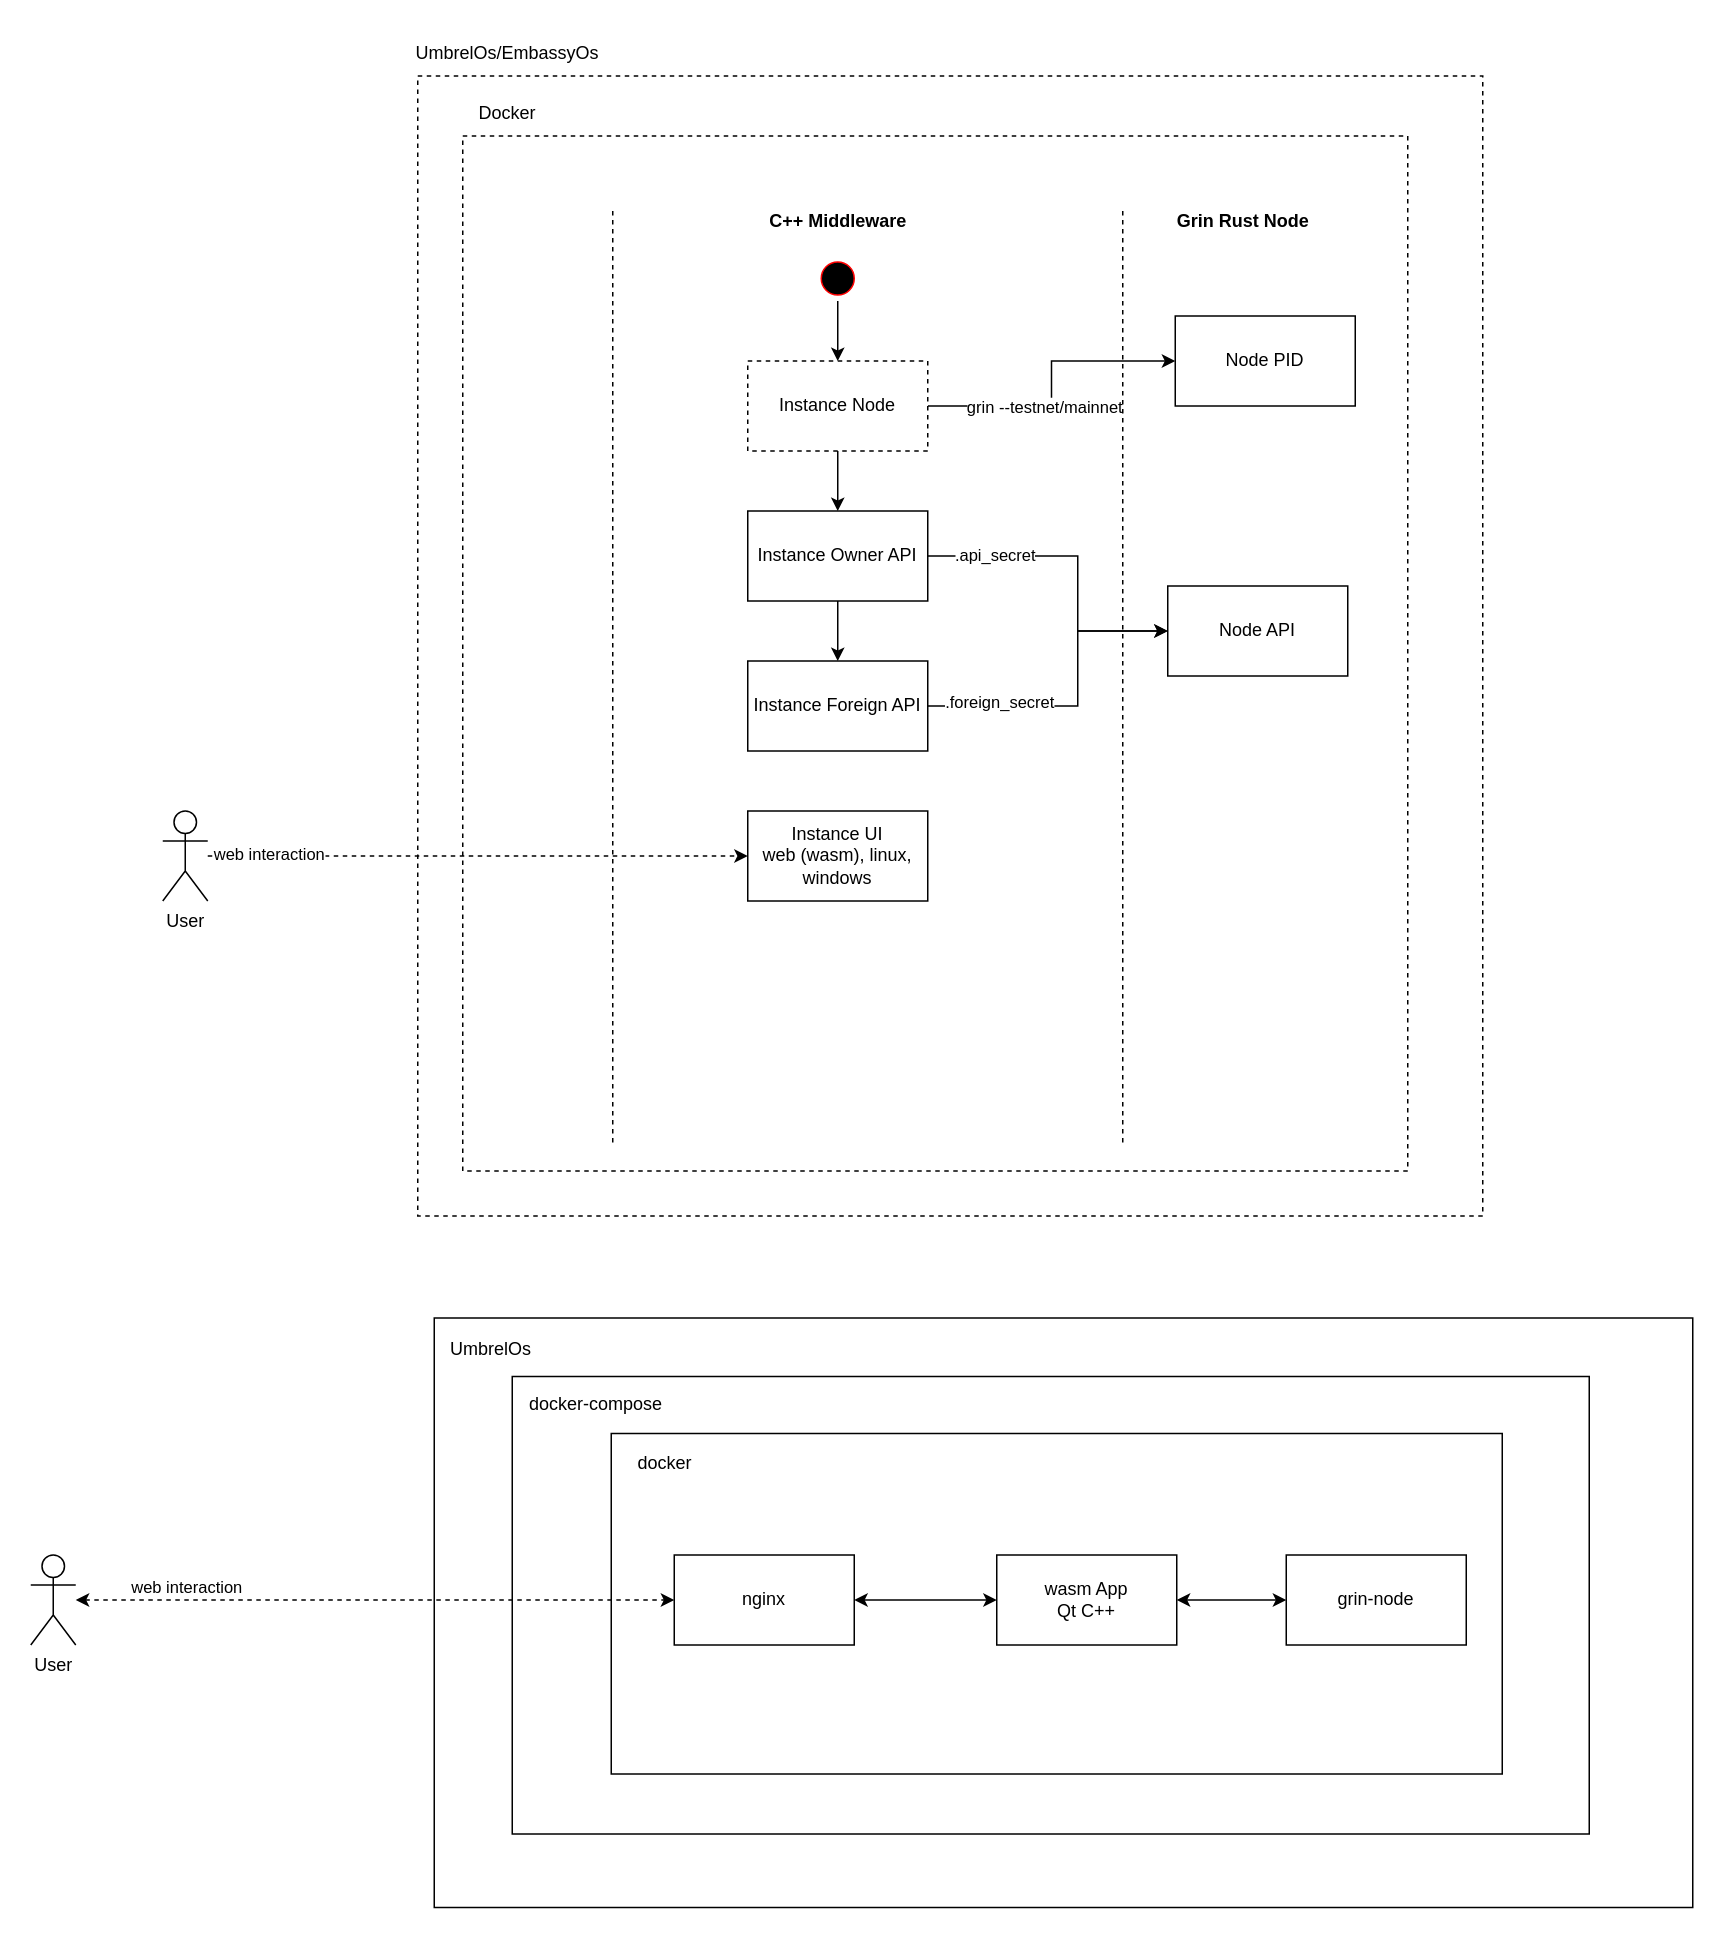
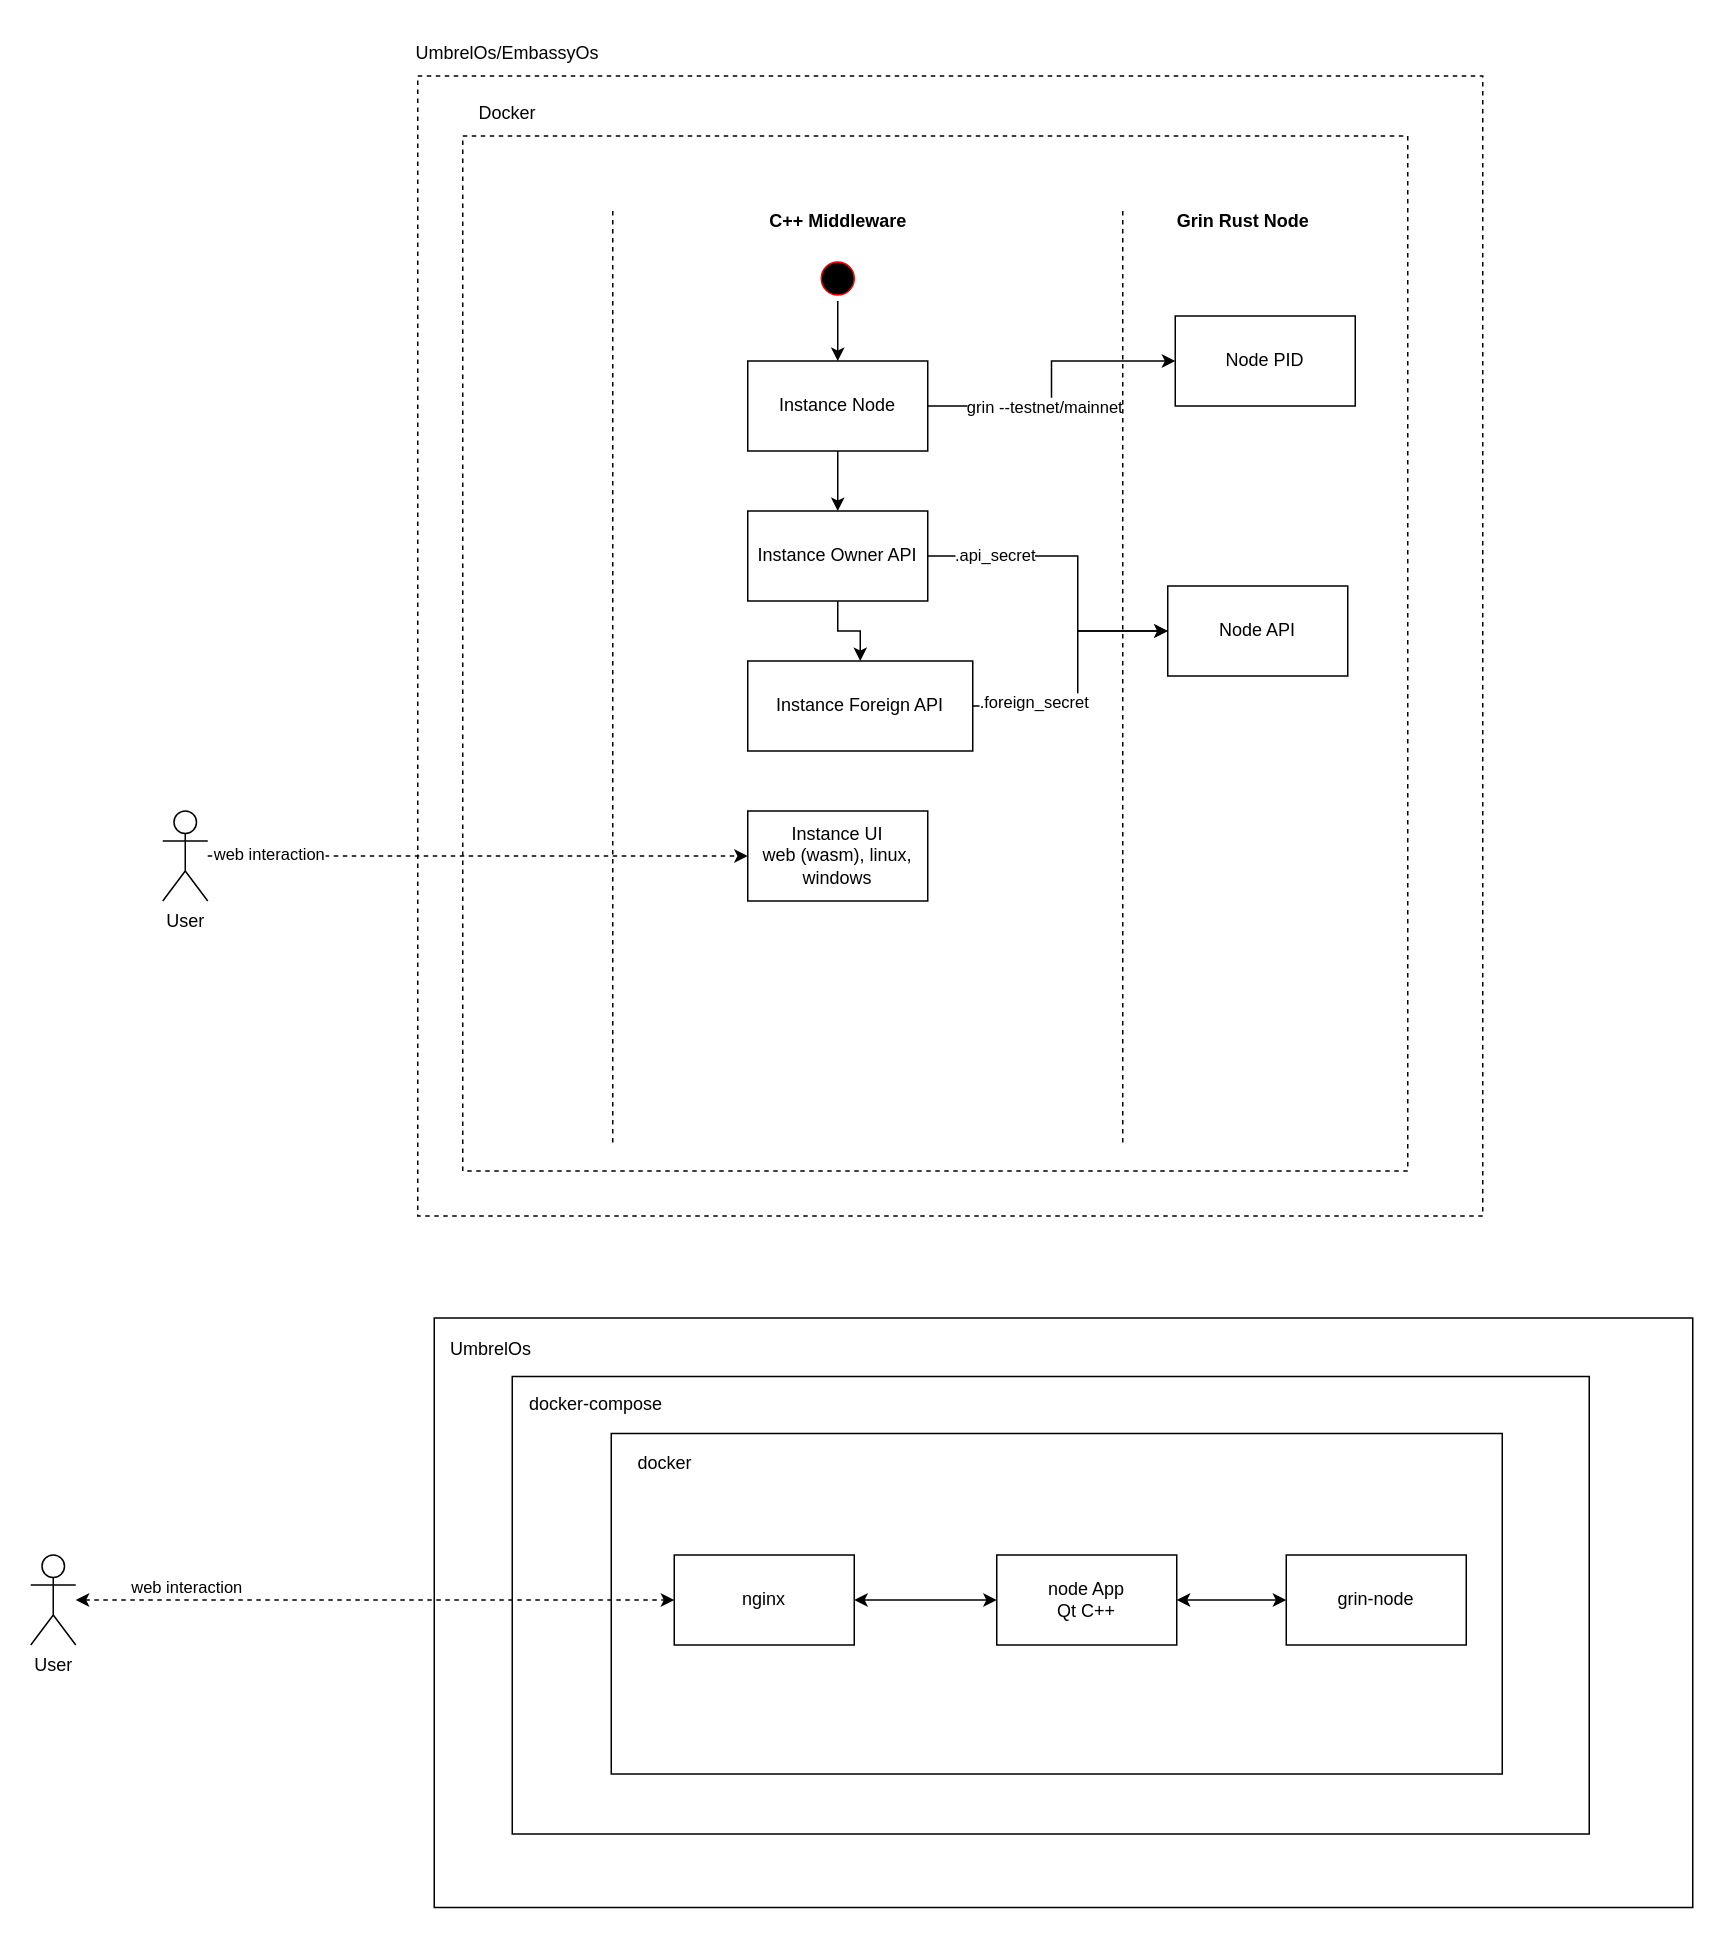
node "Instance Node": style dashed -> solid
node "Instance Foreign API": size 180x90 -> 225x90
node "wasm App Qt C++": label "wasm App Qt C++" -> "node App Qt C++"
